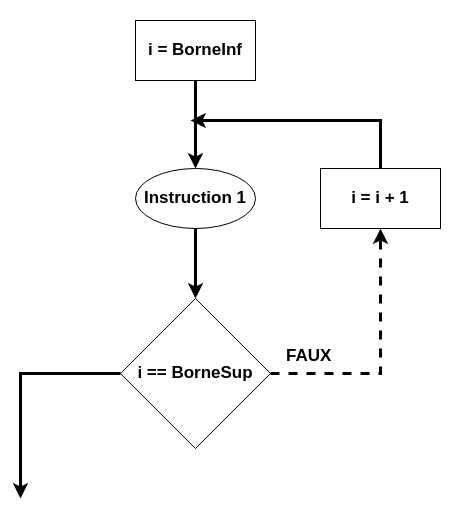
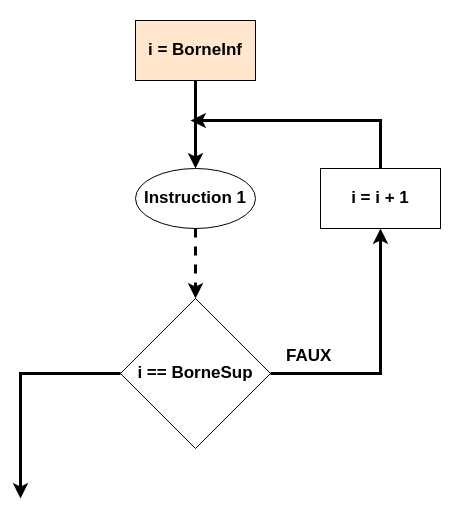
node "i = BorneInf": fillcolor #ffffff -> #ffe6cc
edge "Instruction 1" -> "i == BorneSup": style solid -> dashed
edge "i == BorneSup" -> "i = i + 1": style dashed -> solid
